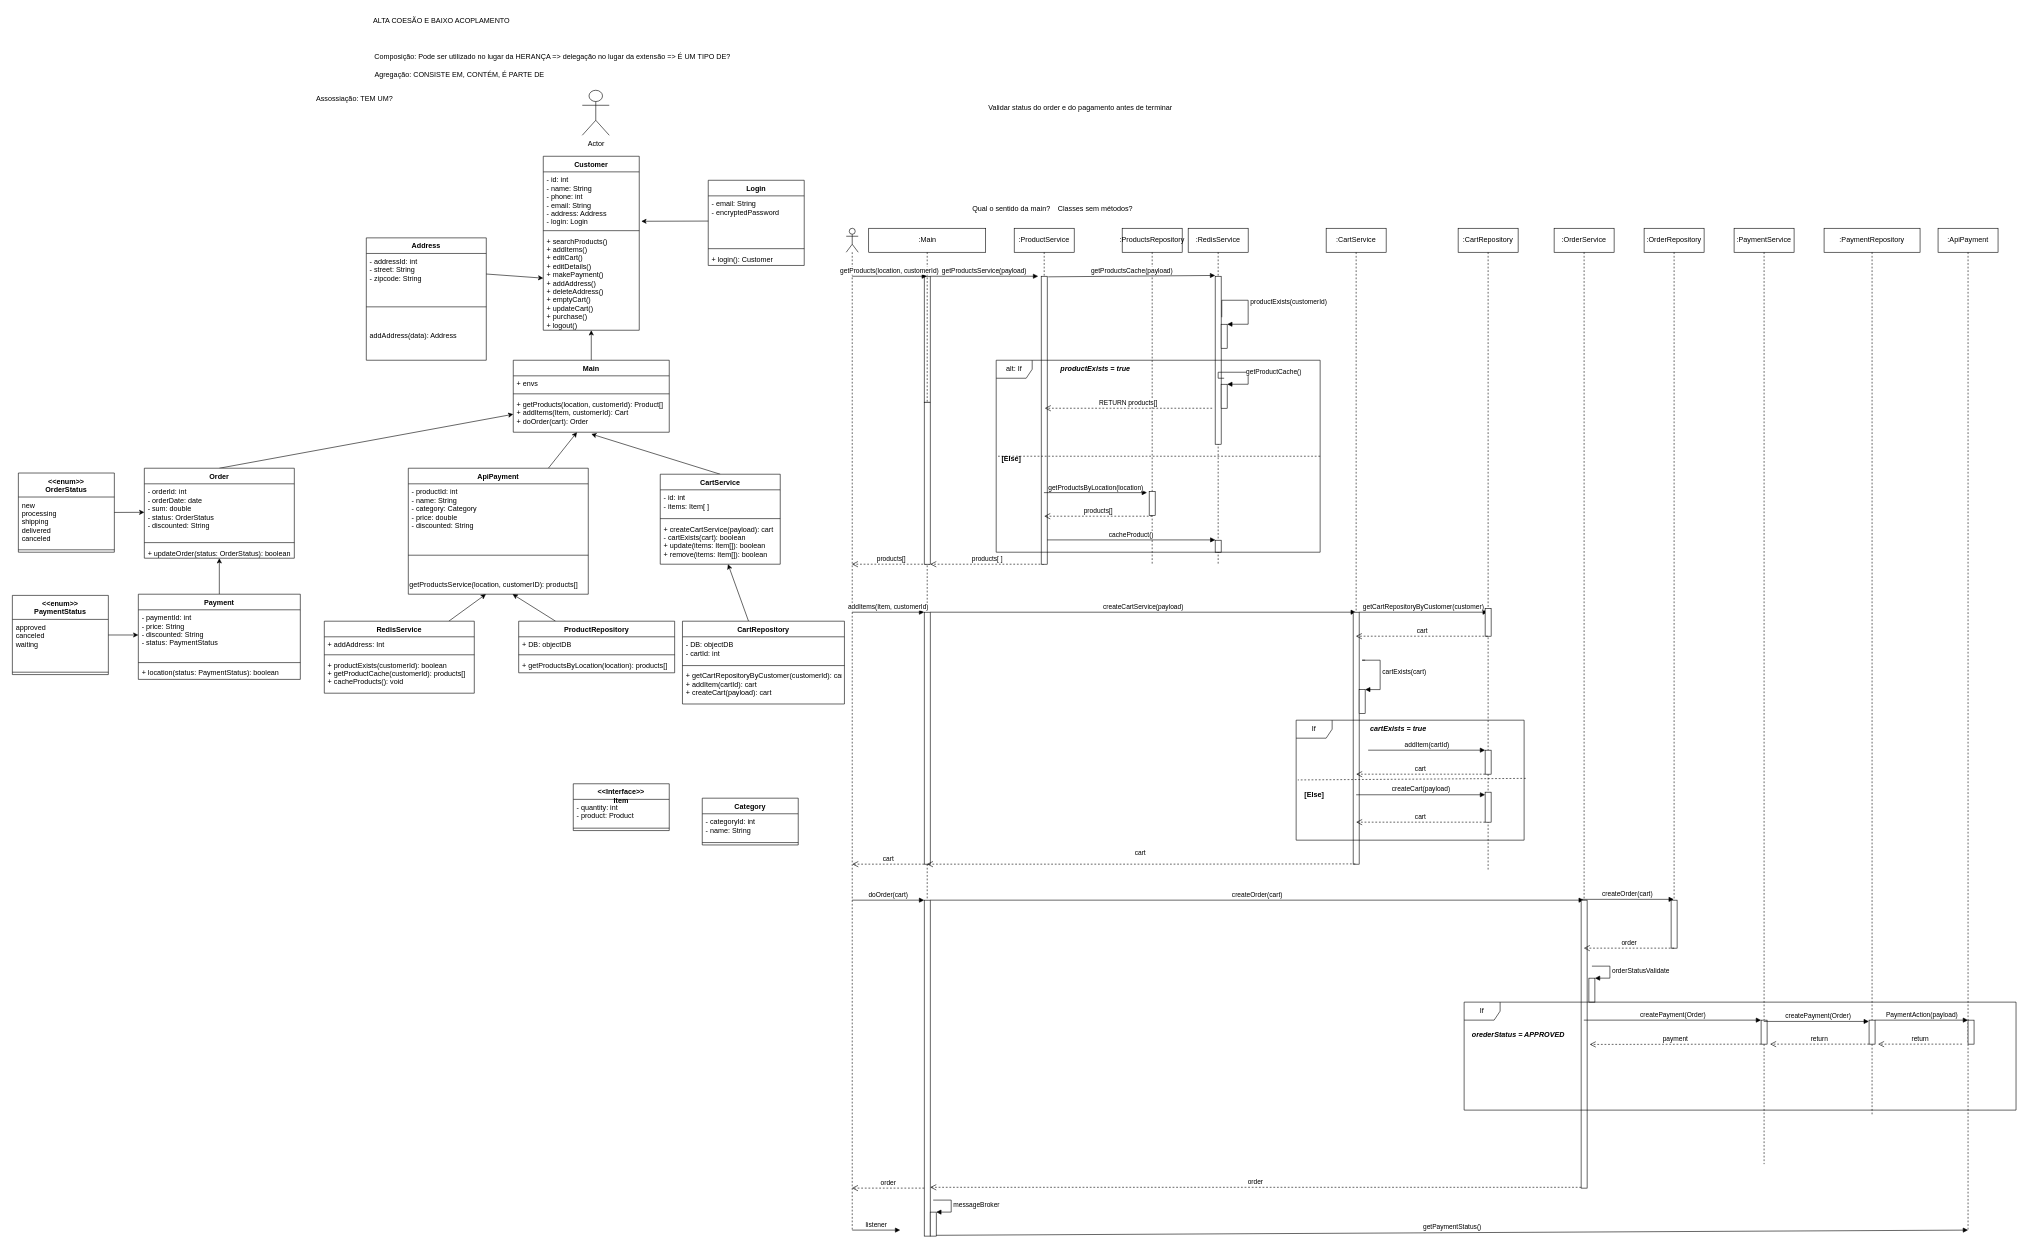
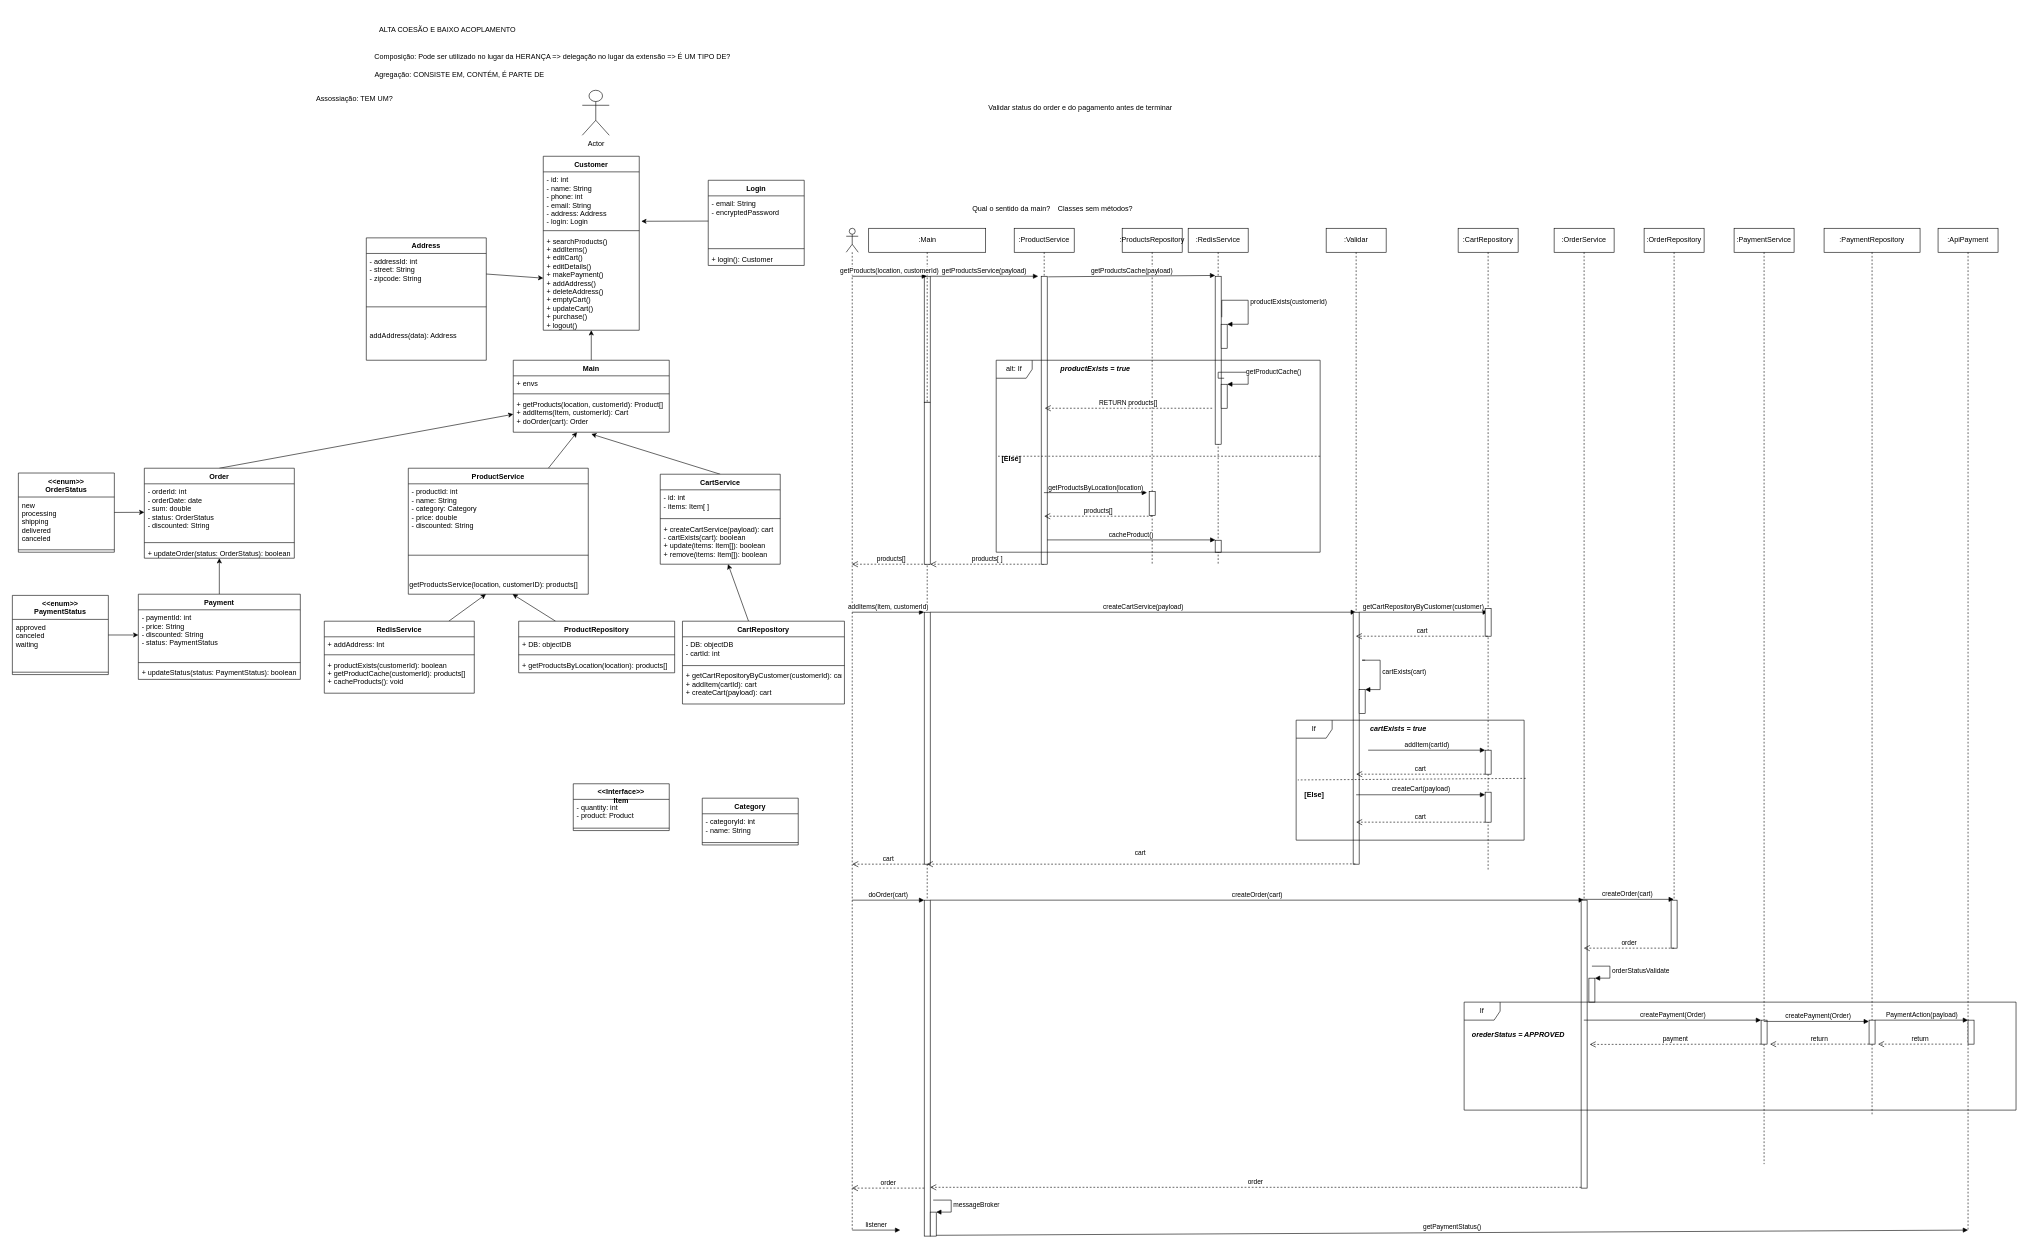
node "ALTA COESÃO E BAIXO ACOPLAMENTO": moved (441, 21) -> (447, 30)
node ":CartService": label ":CartService" -> ":Validar"
node "ApiPayment": label "ApiPayment" -> "ProductService"
node "+ location(status: PaymentStatus): boolean": label "+ location(status: PaymentStatus): boolean" -> "+ updateStatus(status: PaymentStatus): boolean"
